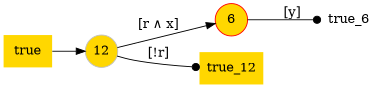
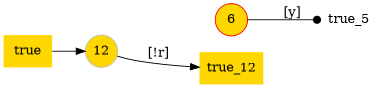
node "true_6": label "true_6" -> "true_5"
edge "12" -> "6": removed, label "[r ∧ x]"
edge "12" -> "true_12": arrowhead dot -> normal
